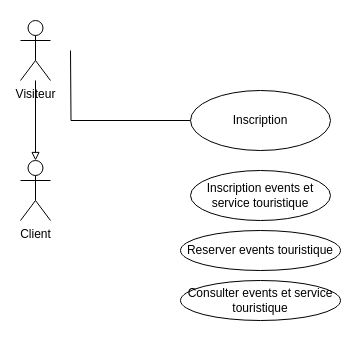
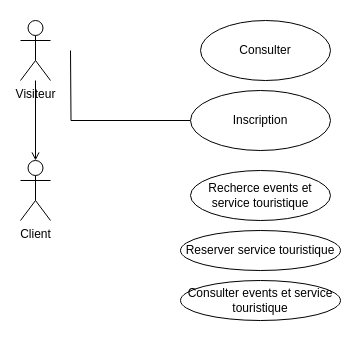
node "Consulter": added
edge "Visiteur" -> "Client": arrowhead block -> open
node "Inscription events et service touristique": label "Inscription events et service touristique" -> "Recherce events et service touristique"
node "Reserver events touristique": label "Reserver events touristique" -> "Reserver service touristique"
